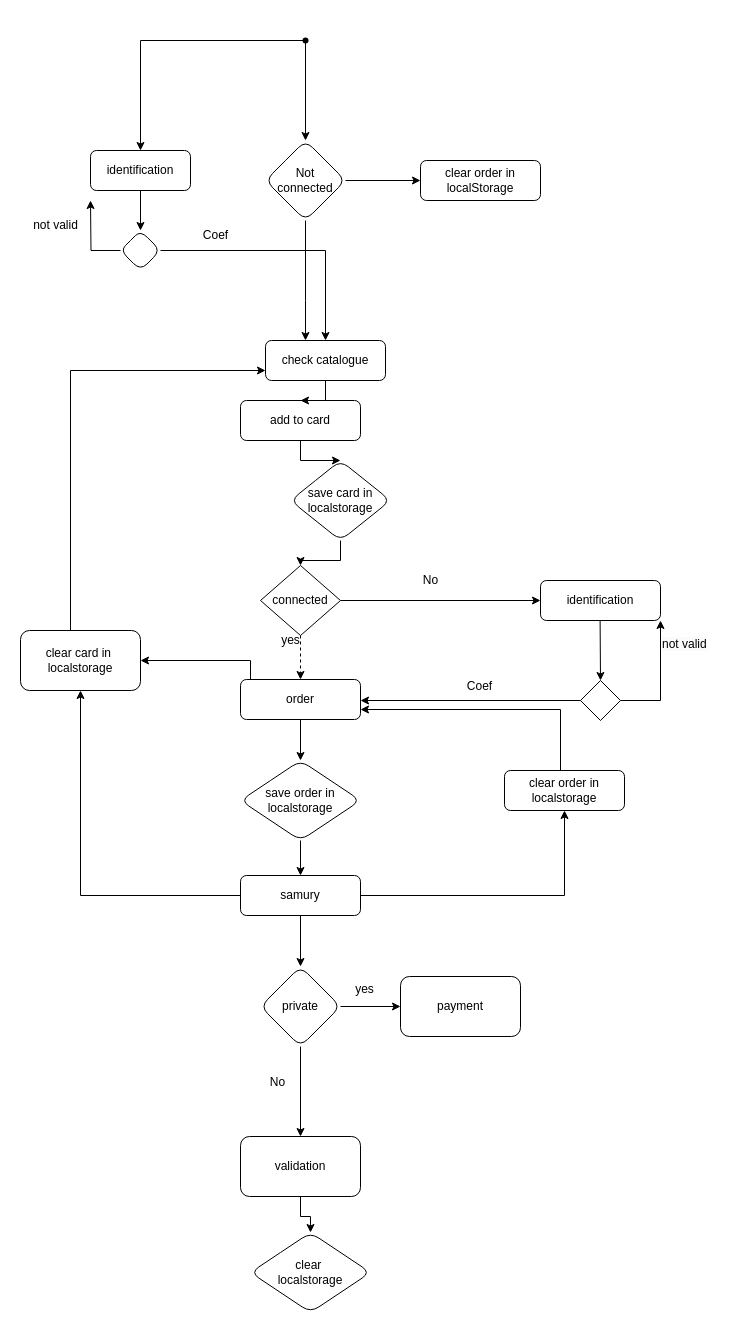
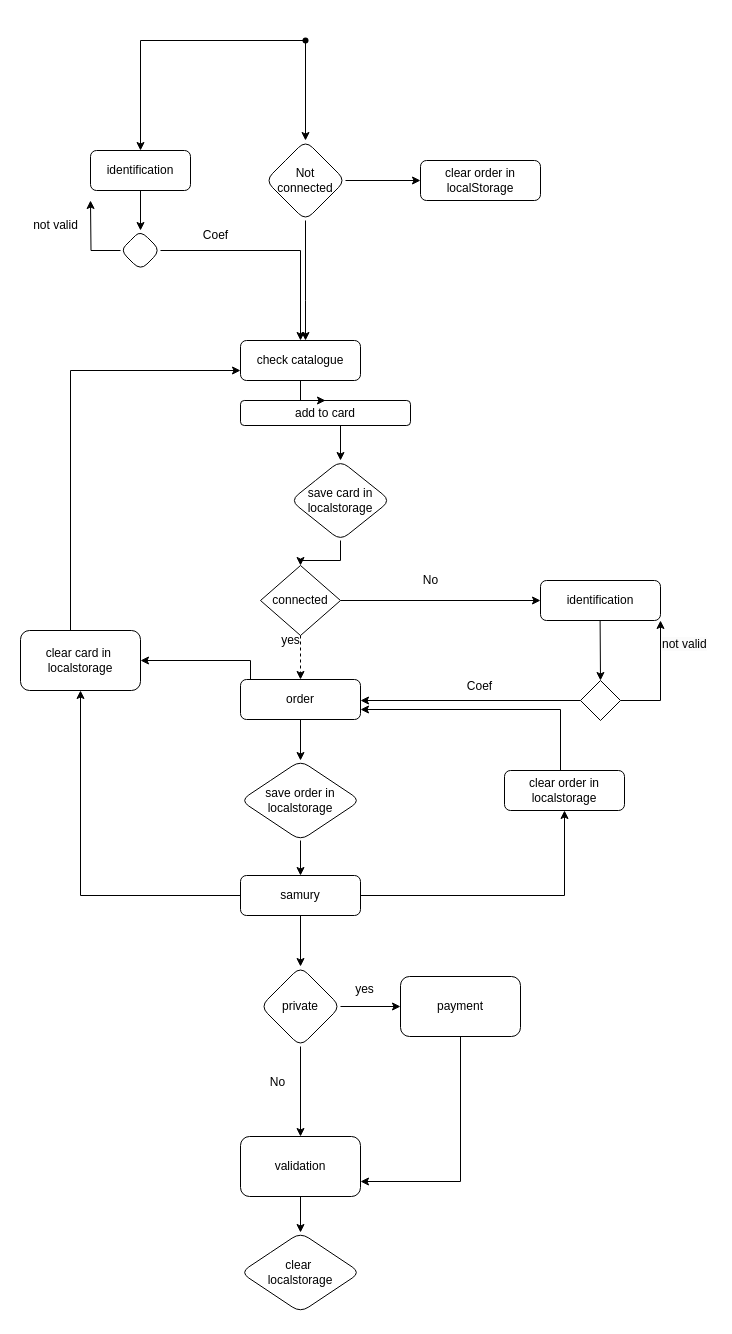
node "check catalogue": moved (326, 361) -> (301, 361)
node "add to card": size 120x40 -> 170x25
edge "payment" -> "validation": added
node "clear localstorage": moved (311, 1273) -> (301, 1273)
